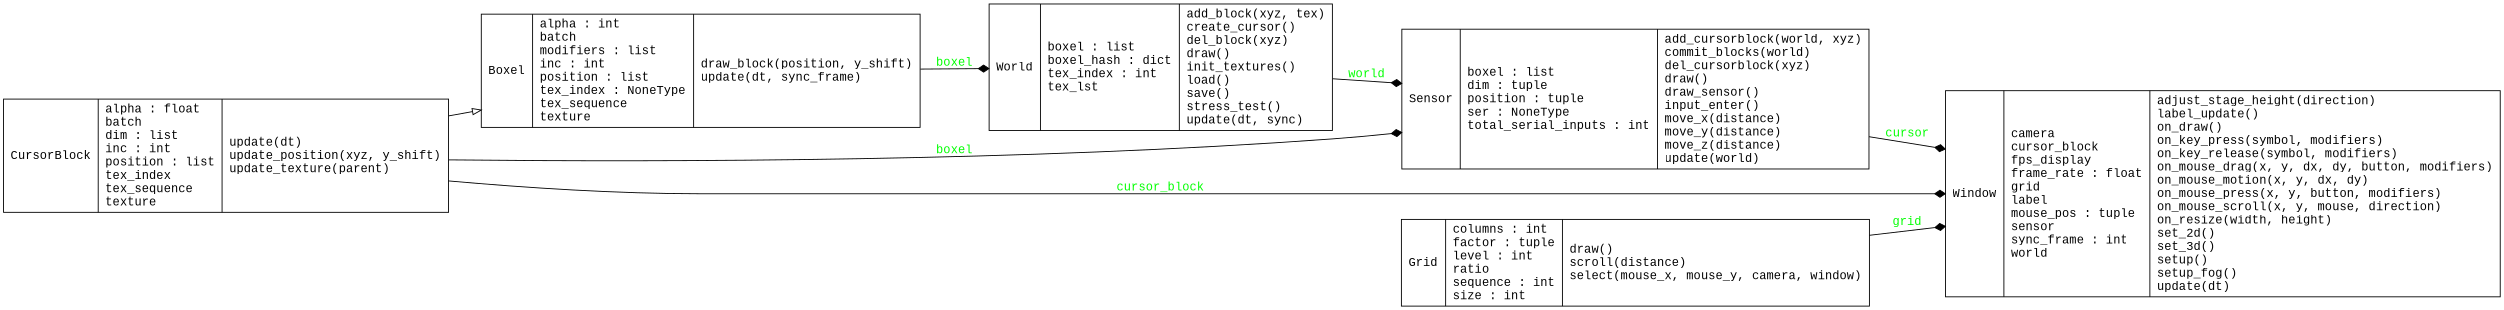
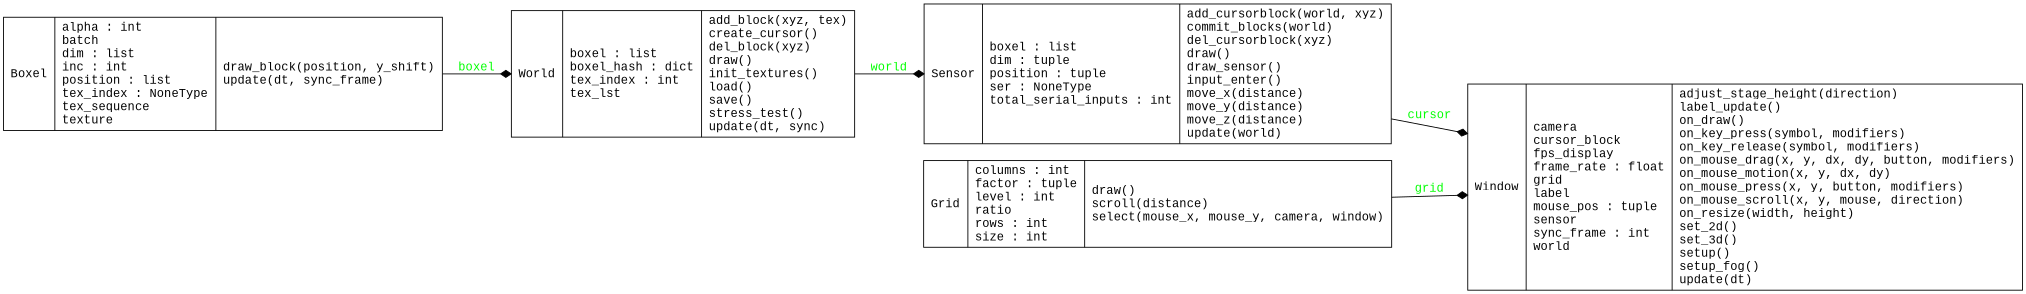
node "Boxel": text "modifiers : list" -> "dim : list"
node "CursorBlock": removed
node "Grid": text "sequence : int" -> "rows : int"
